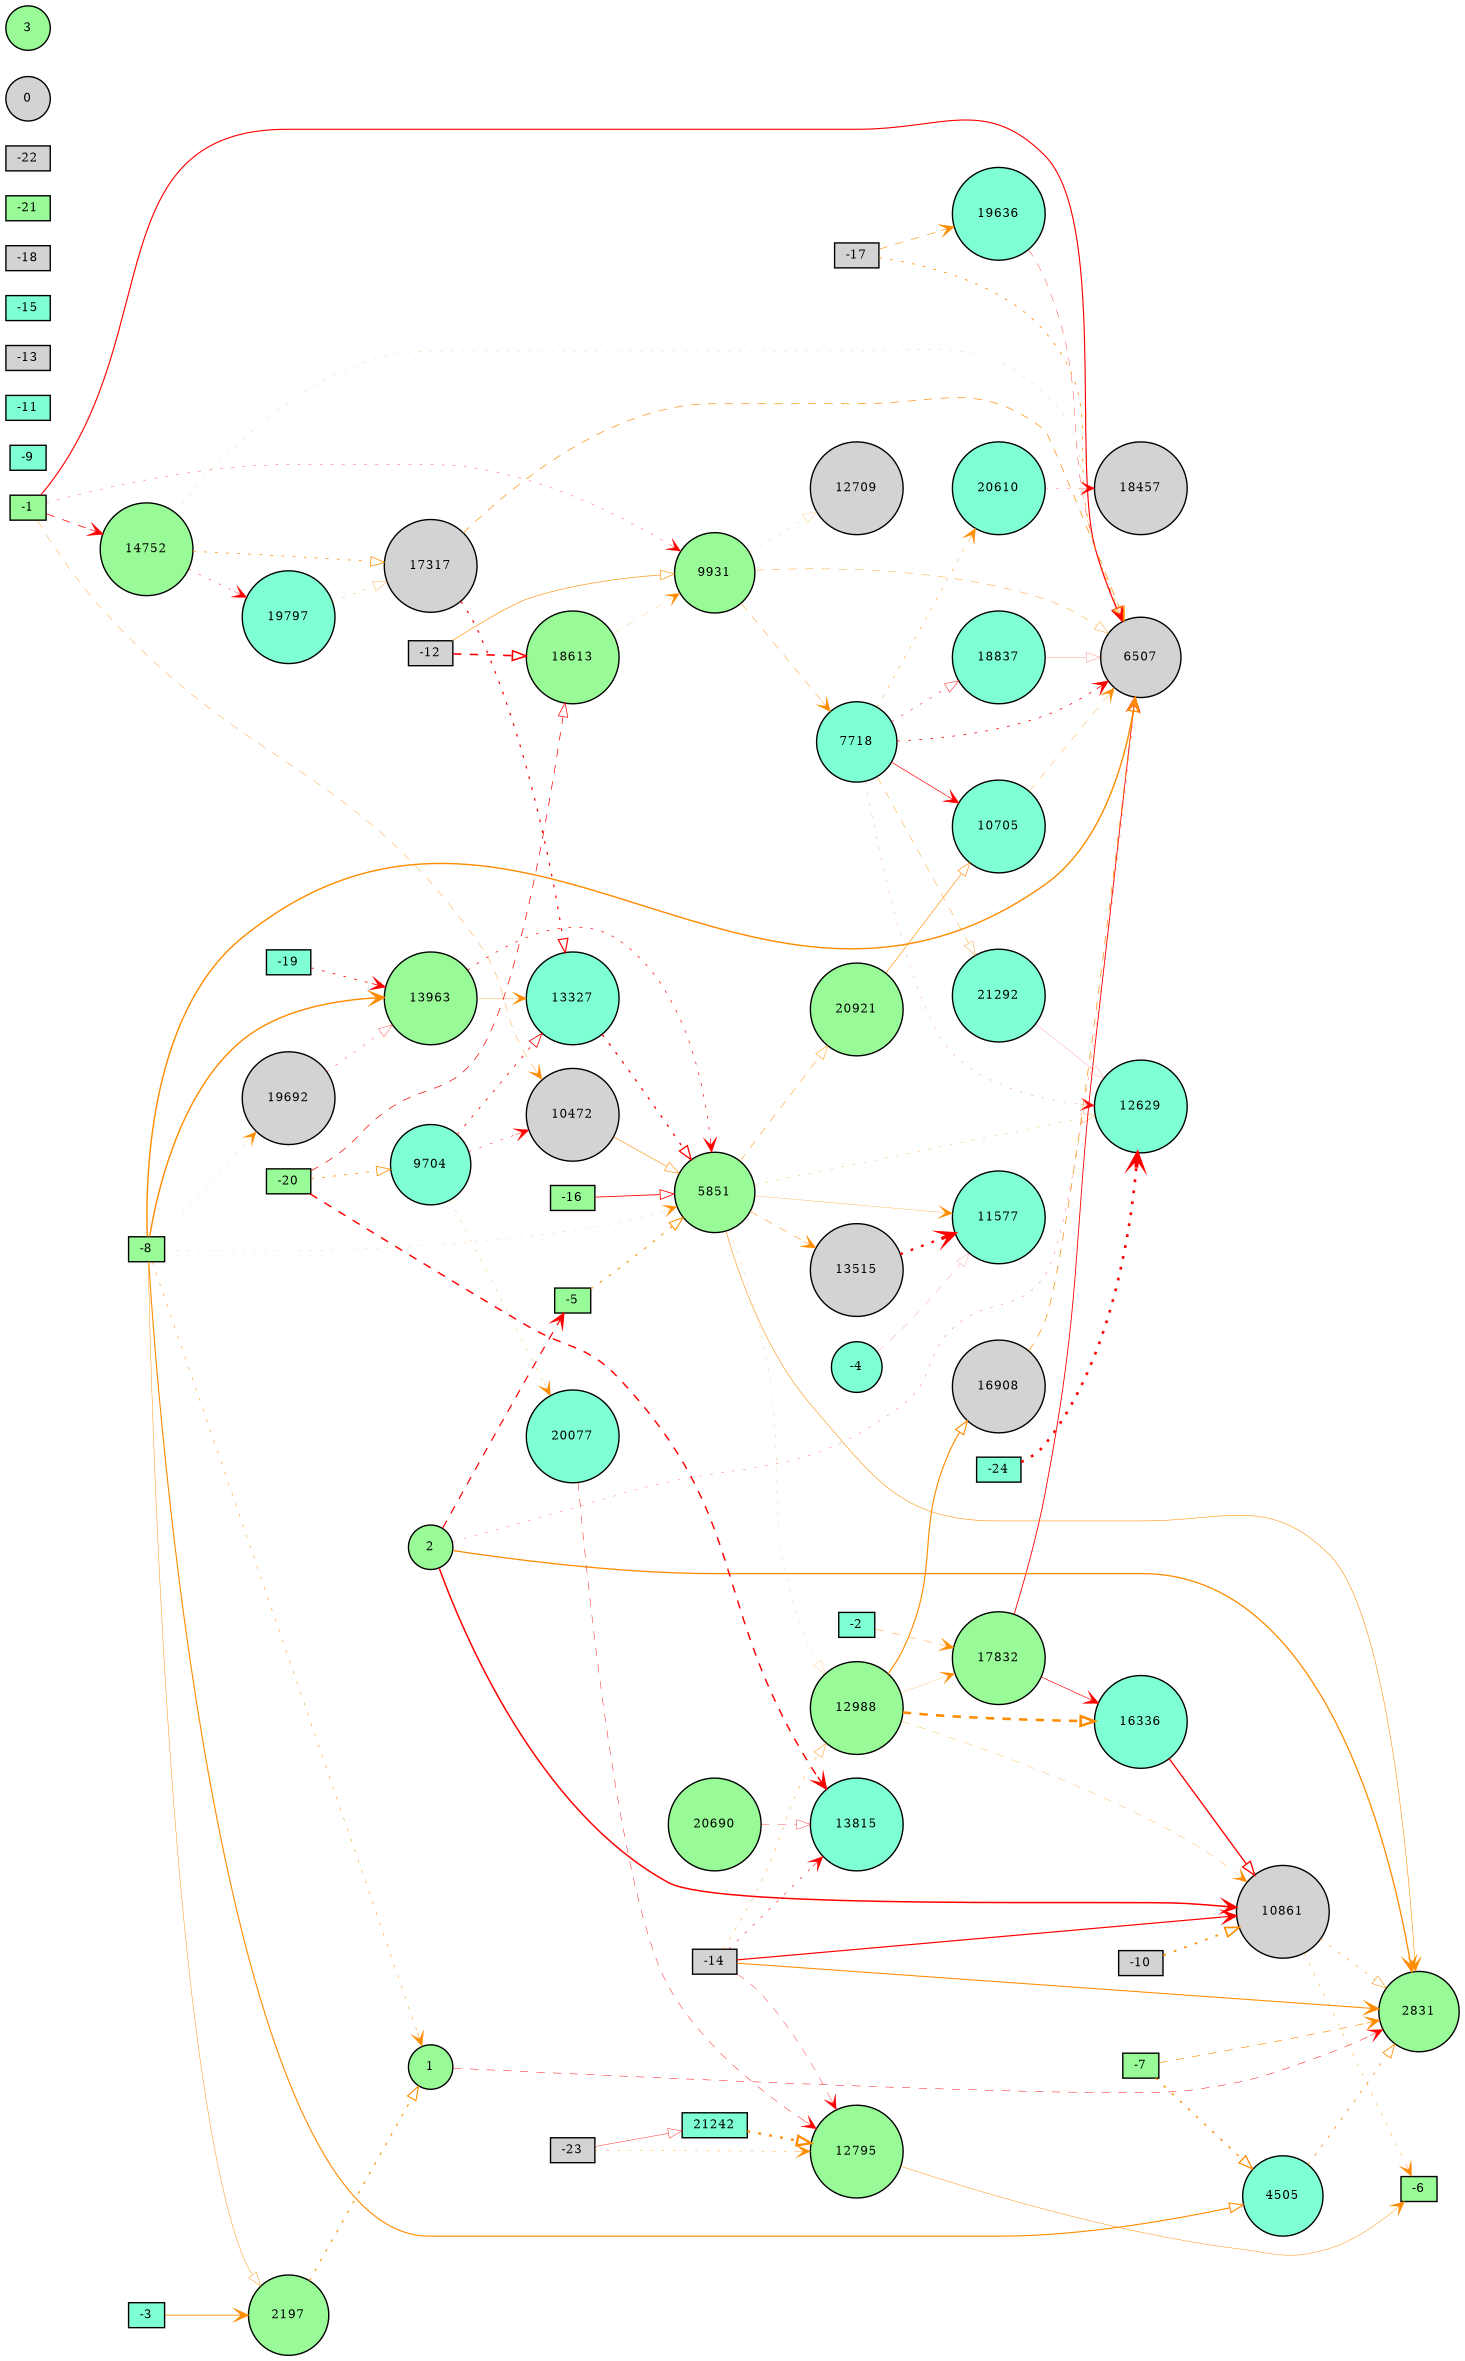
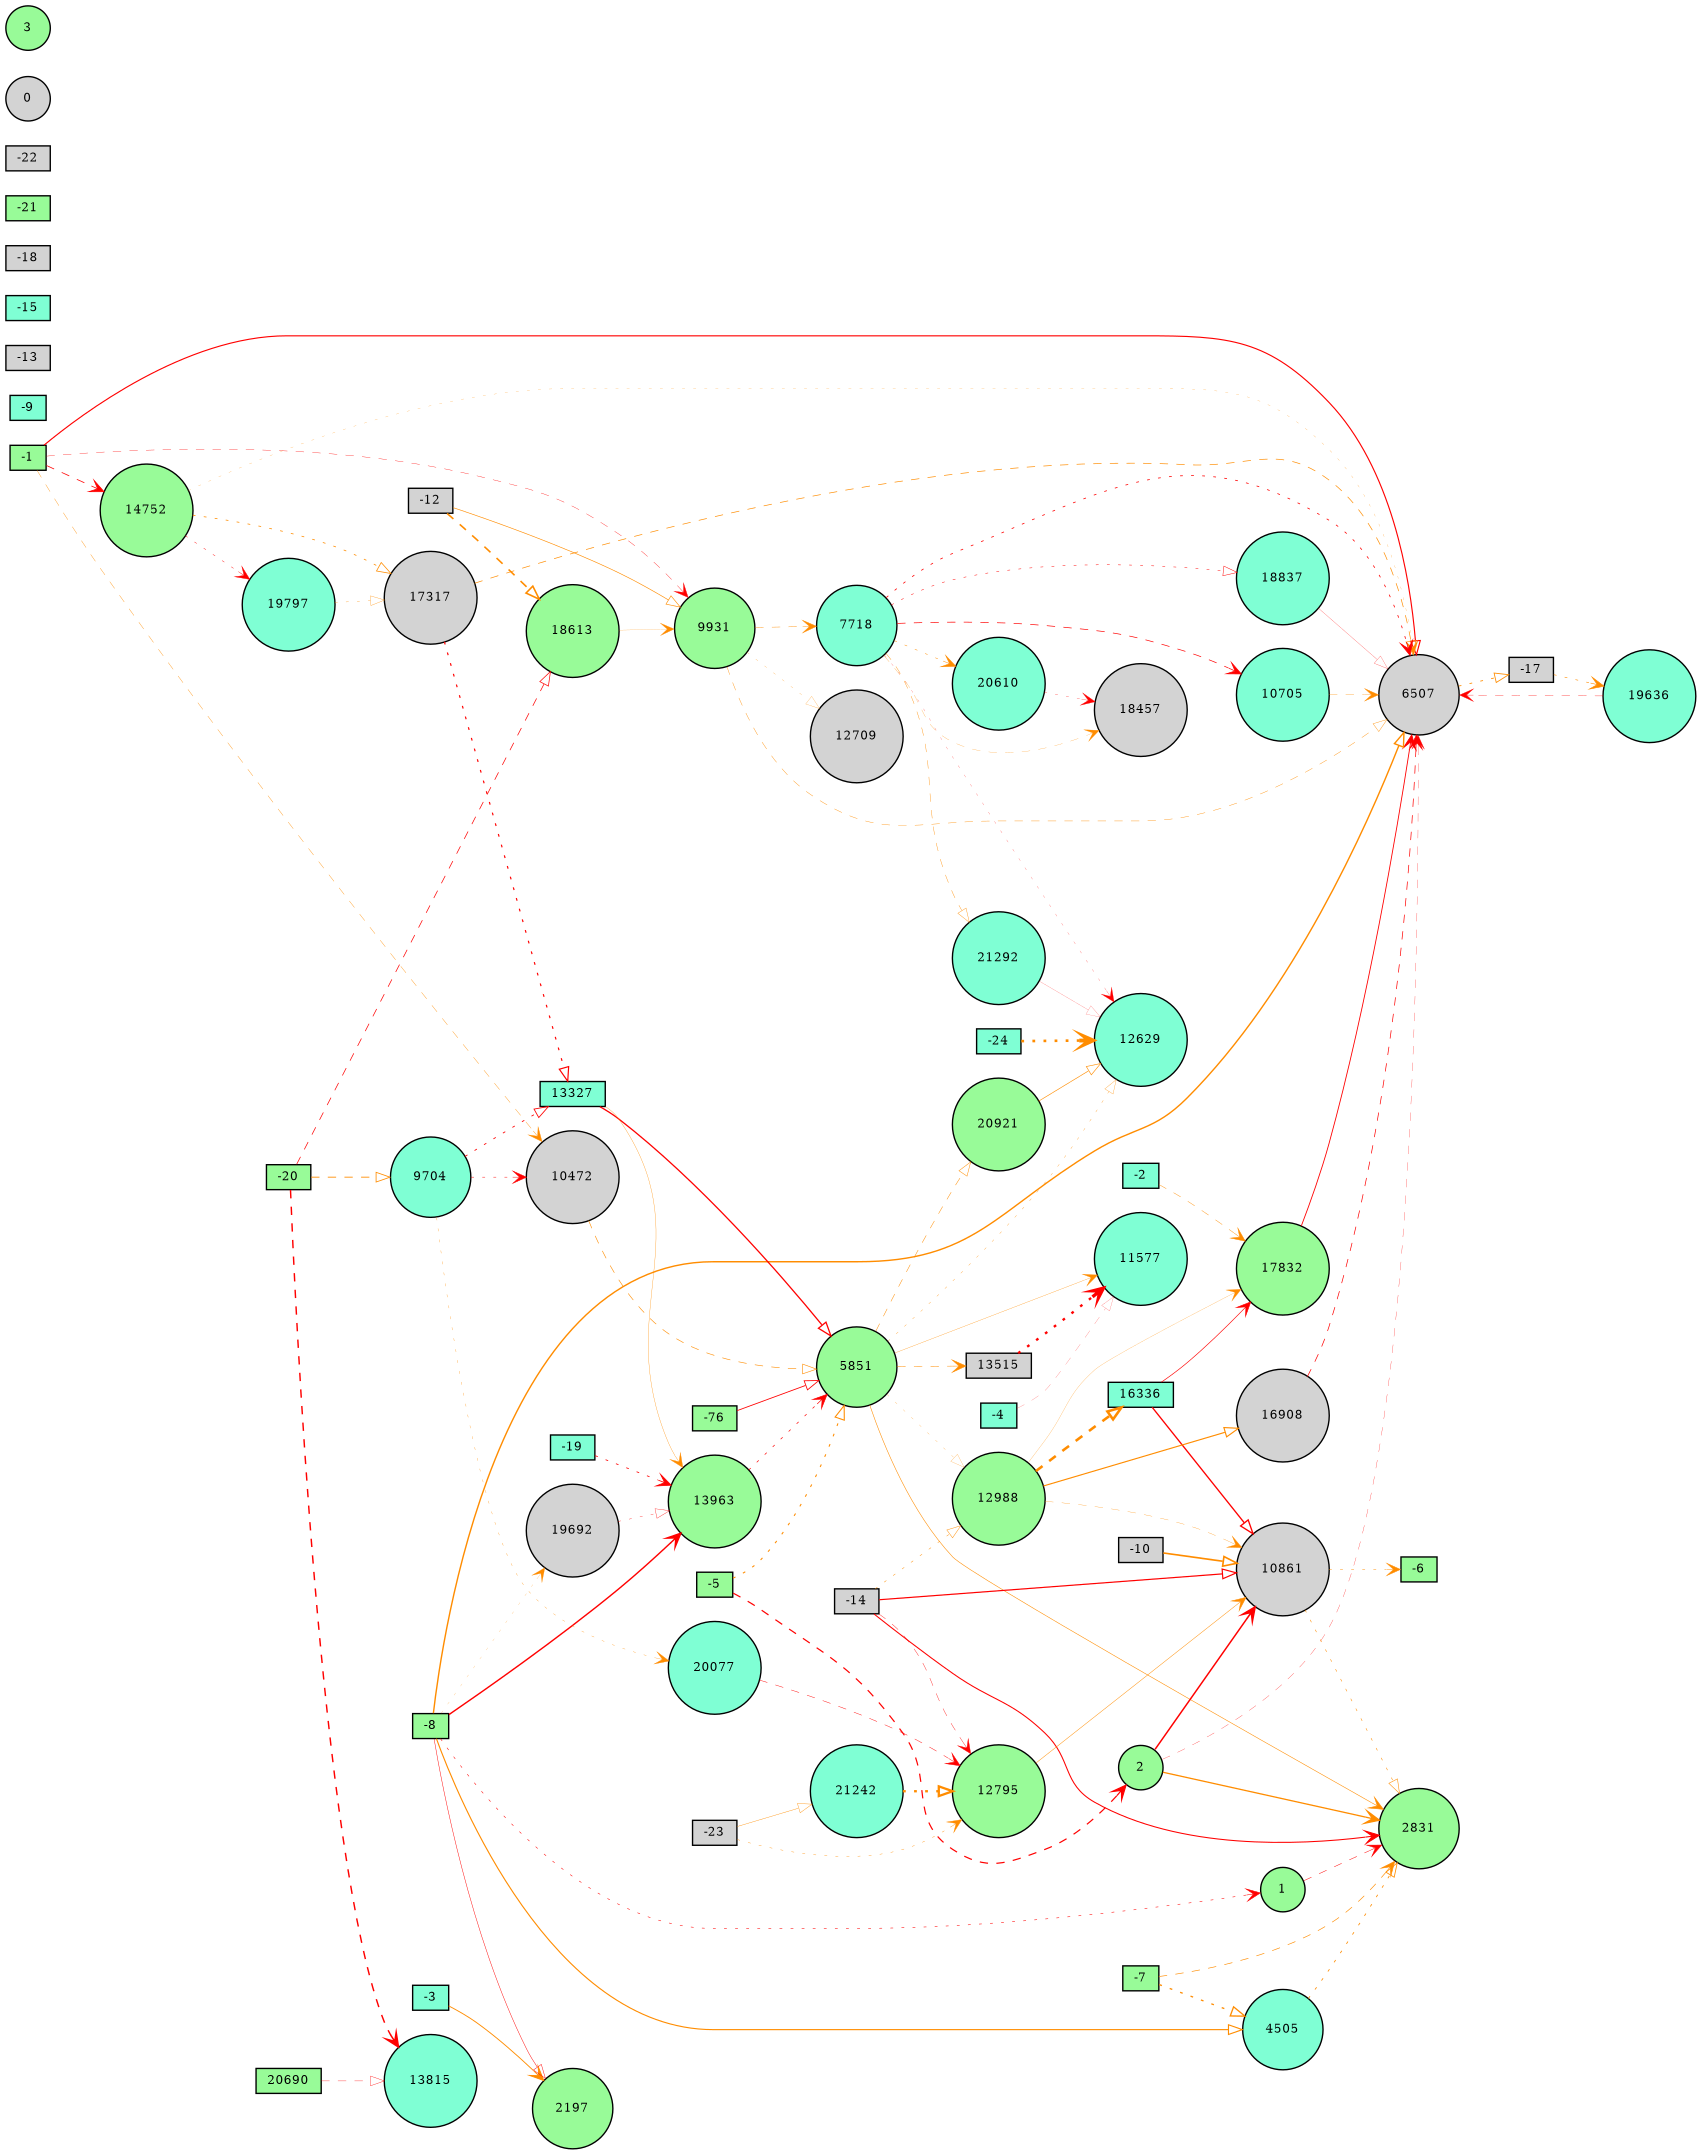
edge "-17" -> "19636": style dashed -> dotted
edge "-17" -> "6507": reversed
node "-11": removed
edge "-1" -> "9931": style dotted -> dashed
edge "18613" -> "9931": style dashed -> solid
edge "-12" -> "18613": color red -> darkorange
edge "7718" -> "18457": added
edge "7718" -> "10705": style solid -> dashed
edge "20921" -> "10705": now "20921" -> "12629"
edge "13963" -> "13327": reversed
node "13327": shape circle -> box
edge "16908" -> "6507": color darkorange -> red
edge "-8" -> "13963": color darkorange -> red
edge "13327" -> "5851": style dotted -> solid
edge "10472" -> "5851": style solid -> dashed
edge "-20" -> "9704": style dotted -> dashed
node "-16": label "-16" -> "-76"
edge "-8" -> "5851": removed
node "13515": shape circle -> box
edge "2" -> "6507": style dotted -> dashed
edge "-24" -> "12629": color red -> darkorange
node "-4": shape circle -> box
edge "2" -> "-5": reversed
edge "-8" -> "1": color darkorange -> red
edge "17832" -> "16336": reversed
node "16336": shape circle -> box
edge "-8" -> "2197": color darkorange -> red
node "20690": shape circle -> box
edge "-14" -> "13815": removed
edge "-14" -> "10861": arrowhead vee -> onormal
edge "-10" -> "10861": style dotted -> solid
edge "-14" -> "2831": color darkorange -> red
node "21242": shape box -> circle
edge "-23" -> "21242": color red -> darkorange
edge "2197" -> "1": removed
edge "12795" -> "-6": now "12795" -> "10861"
